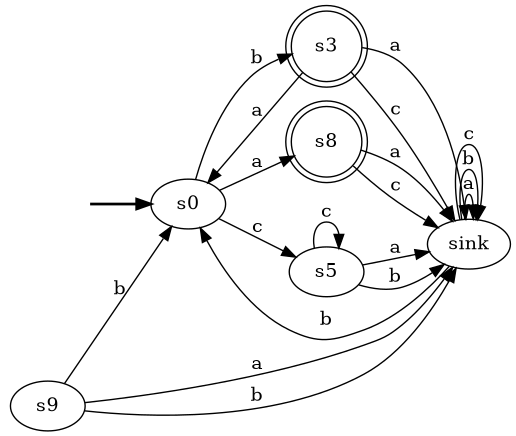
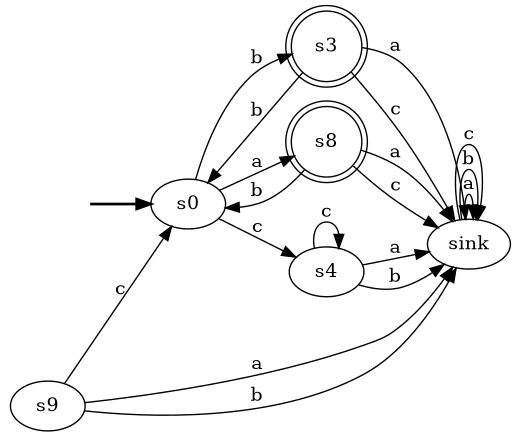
edge "s3" -> "s0": label "a" -> "b"
node "s5": label "s5" -> "s4"
edge "s9" -> "s0": label "b" -> "c"
edge "sink" -> "s0": now "s8" -> "s0"
